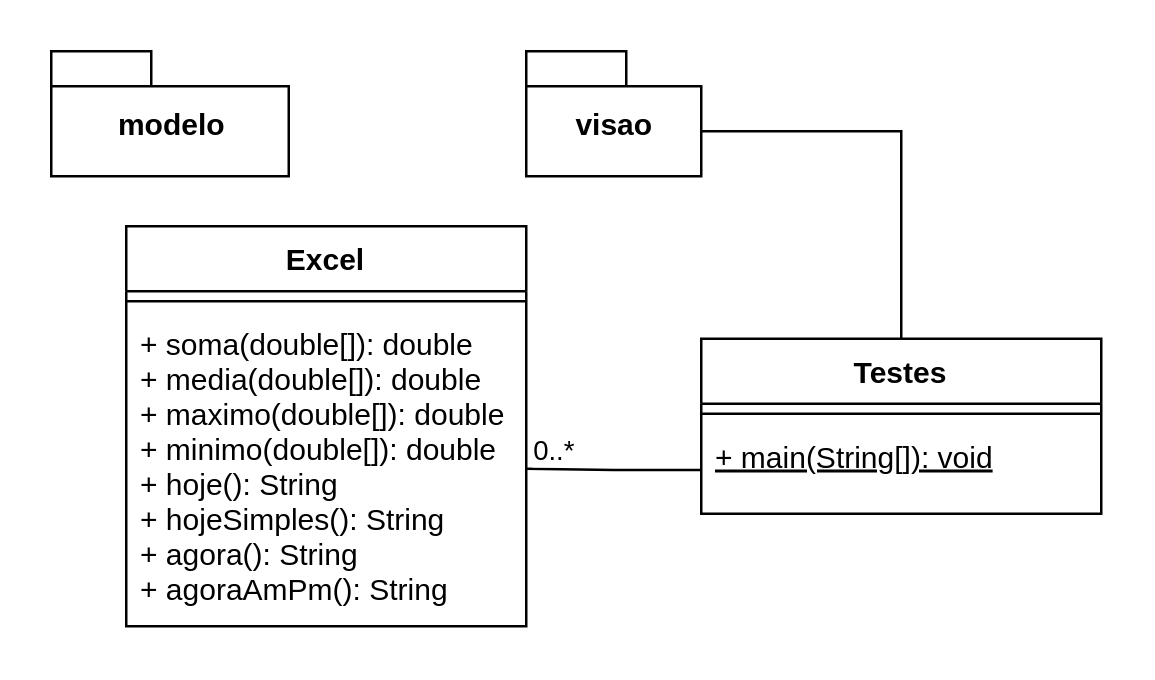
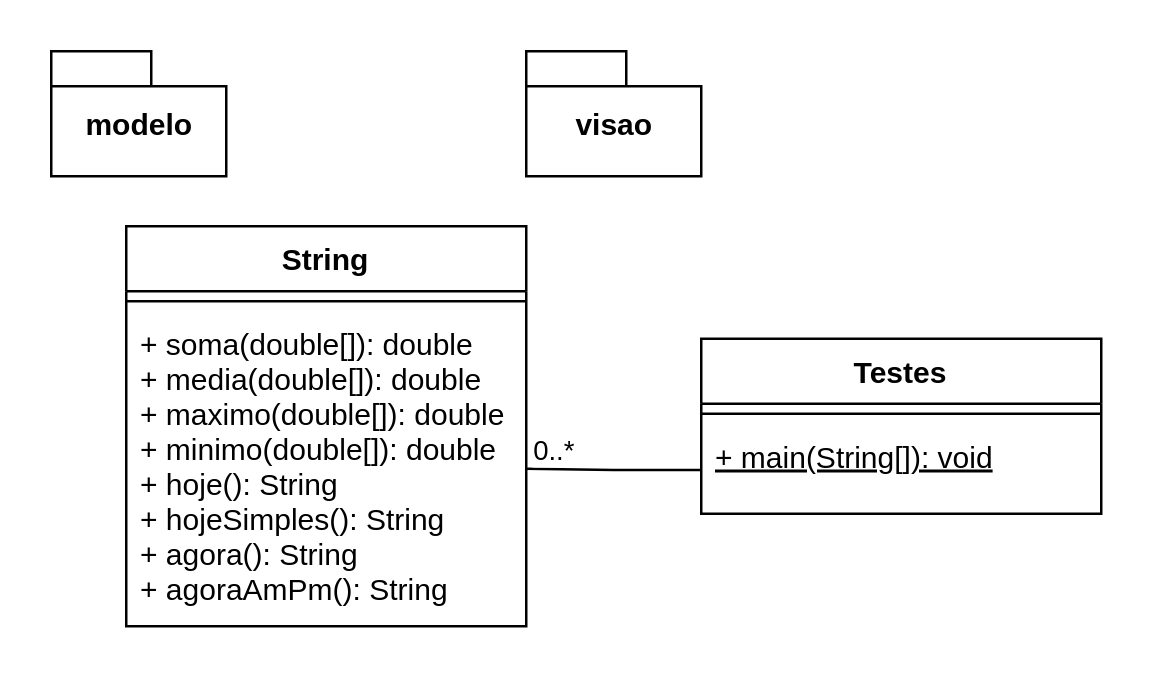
node "modelo": size 238x125 -> 175x125
edge "visao" -- "Testes": removed
node "Excel": label "Excel" -> "String"
